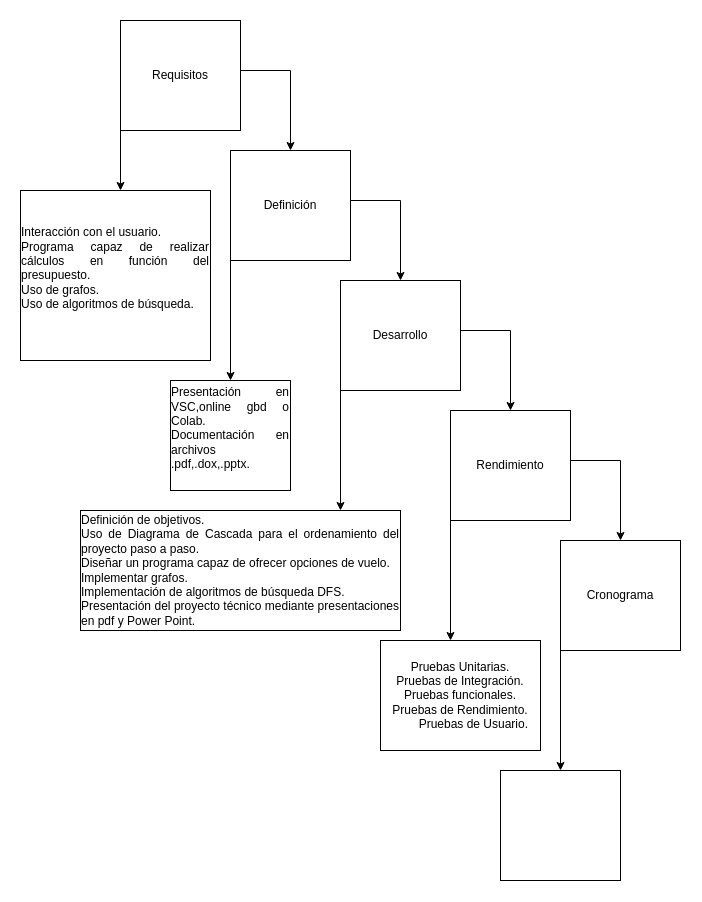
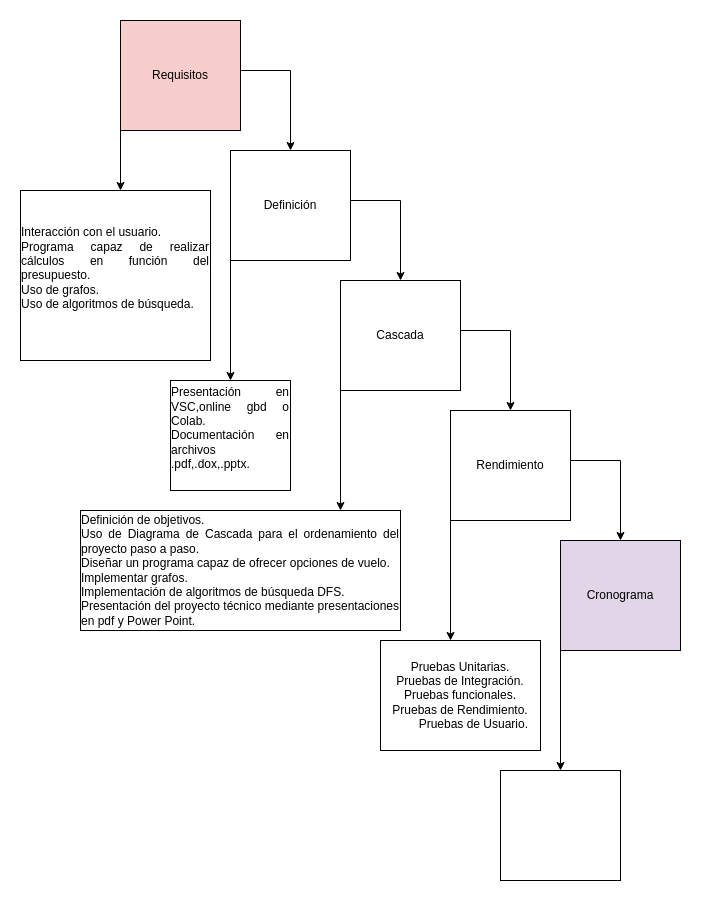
node "Requisitos": fillcolor #ffffff -> #f8cecc
node "Desarrollo": label "Desarrollo" -> "Cascada"
node "Cronograma": fillcolor #ffffff -> #e1d5e7
